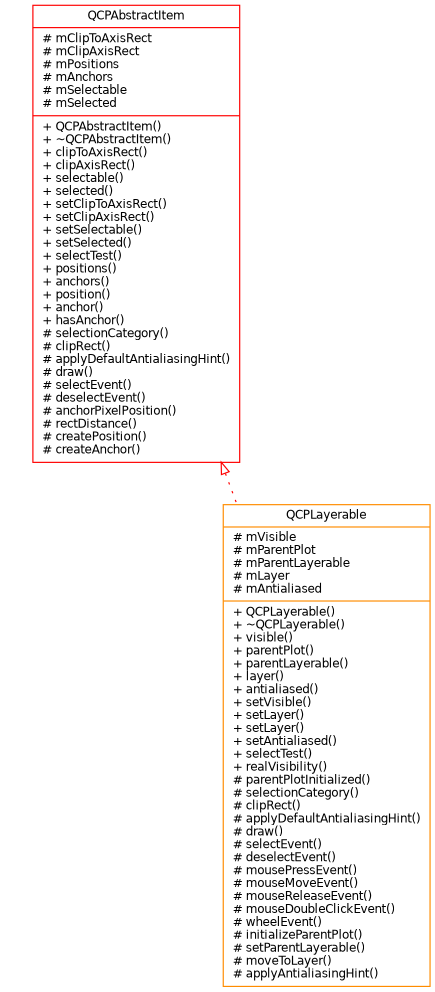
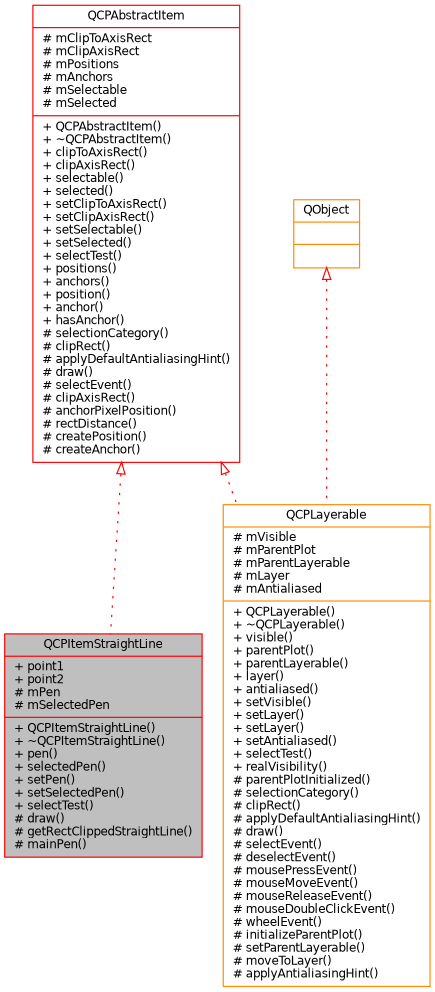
node "QObject": added
node "QCPAbstractItem": text "# deselectEvent()" -> "# clipAxisRect()"
node "QCPItemStraightLine": added
